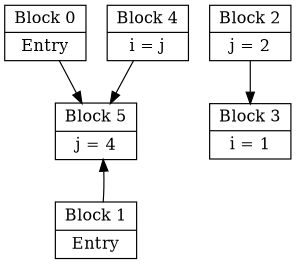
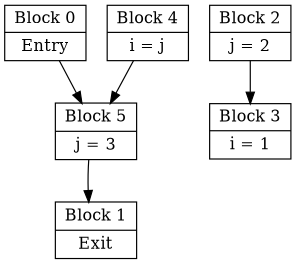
node "Block 5": text "j = 4" -> "j = 3"
edge "Block 1" -> "Block 5": reversed
node "Block 1": text "Entry" -> "Exit"
